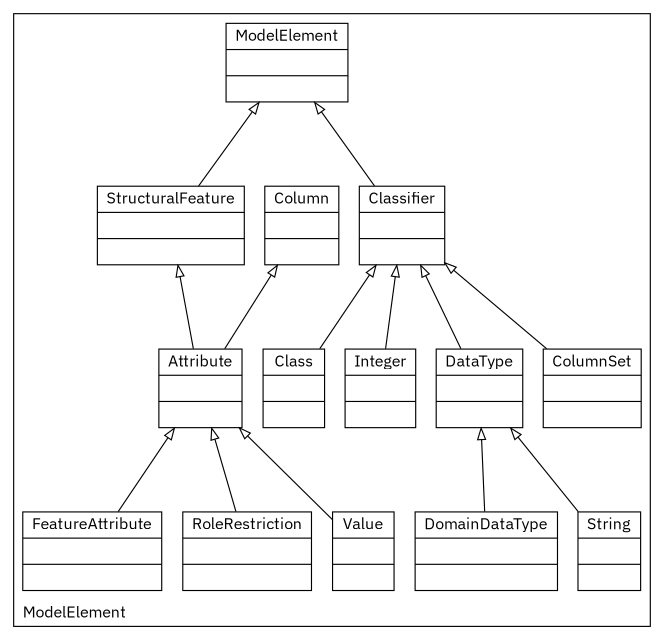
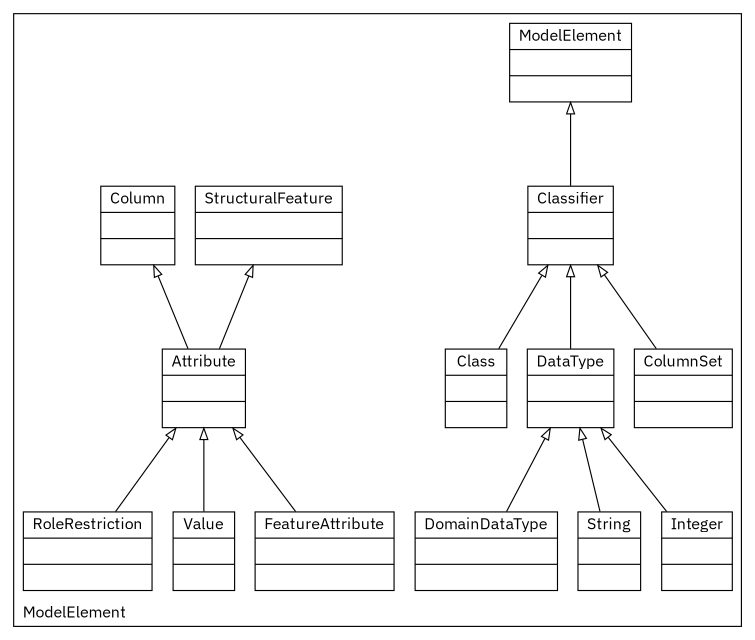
edge "StructuralFeature" -> "ModelElement": removed
edge "Integer" -> "Classifier": now "Integer" -> "DataType"
